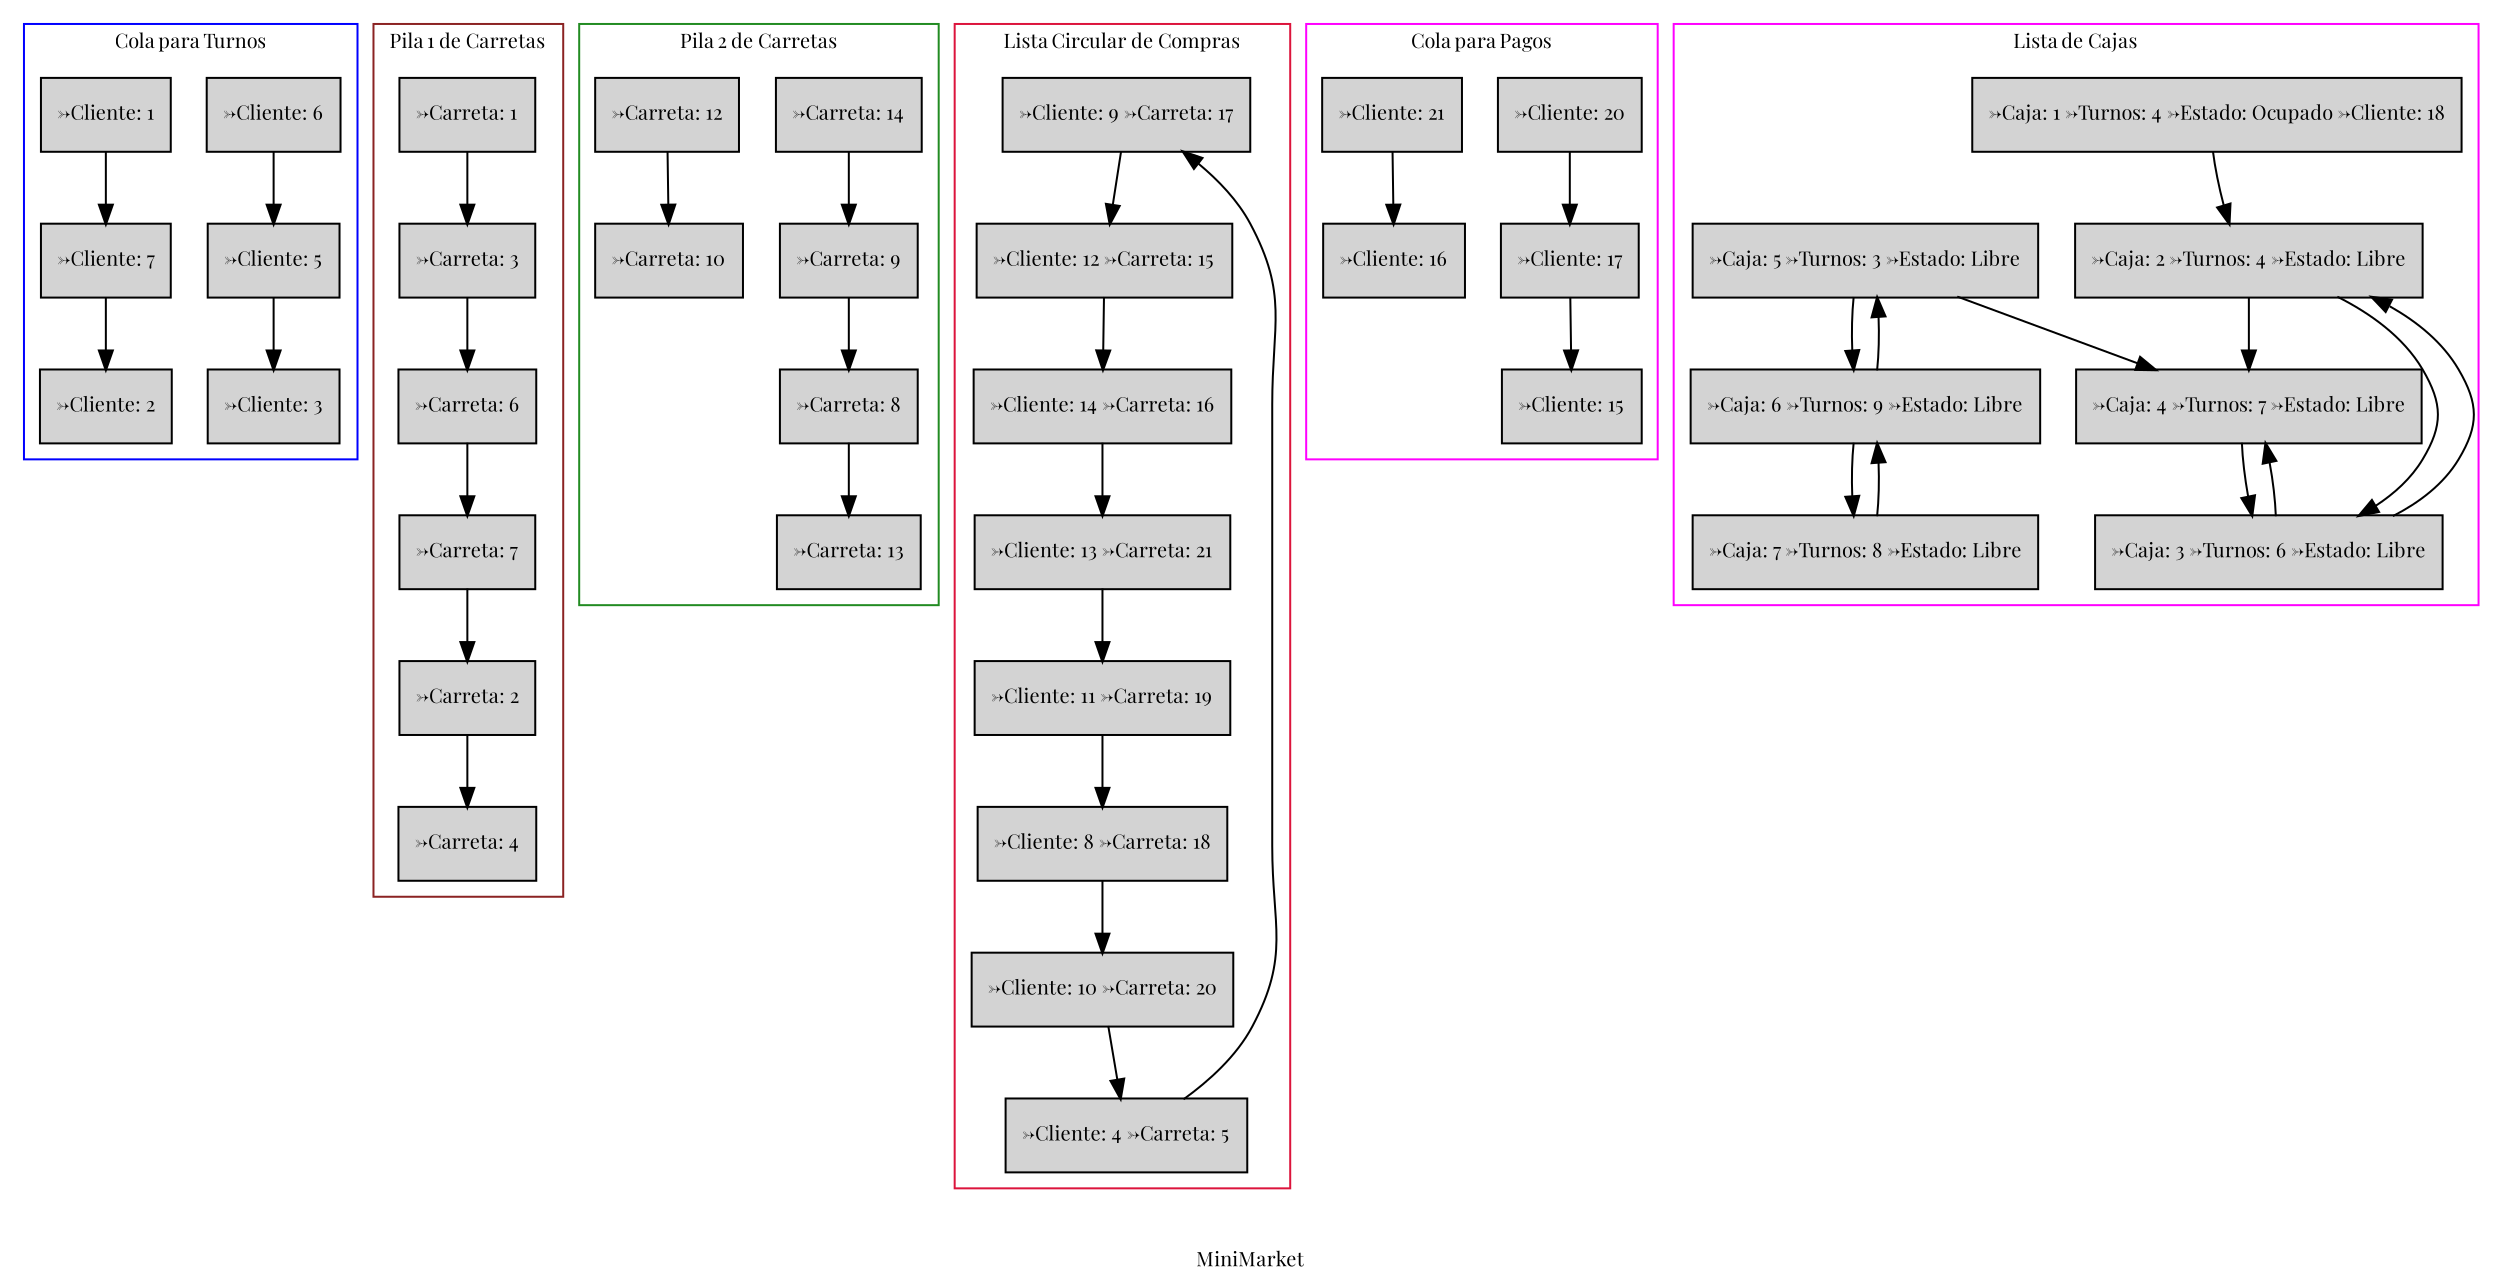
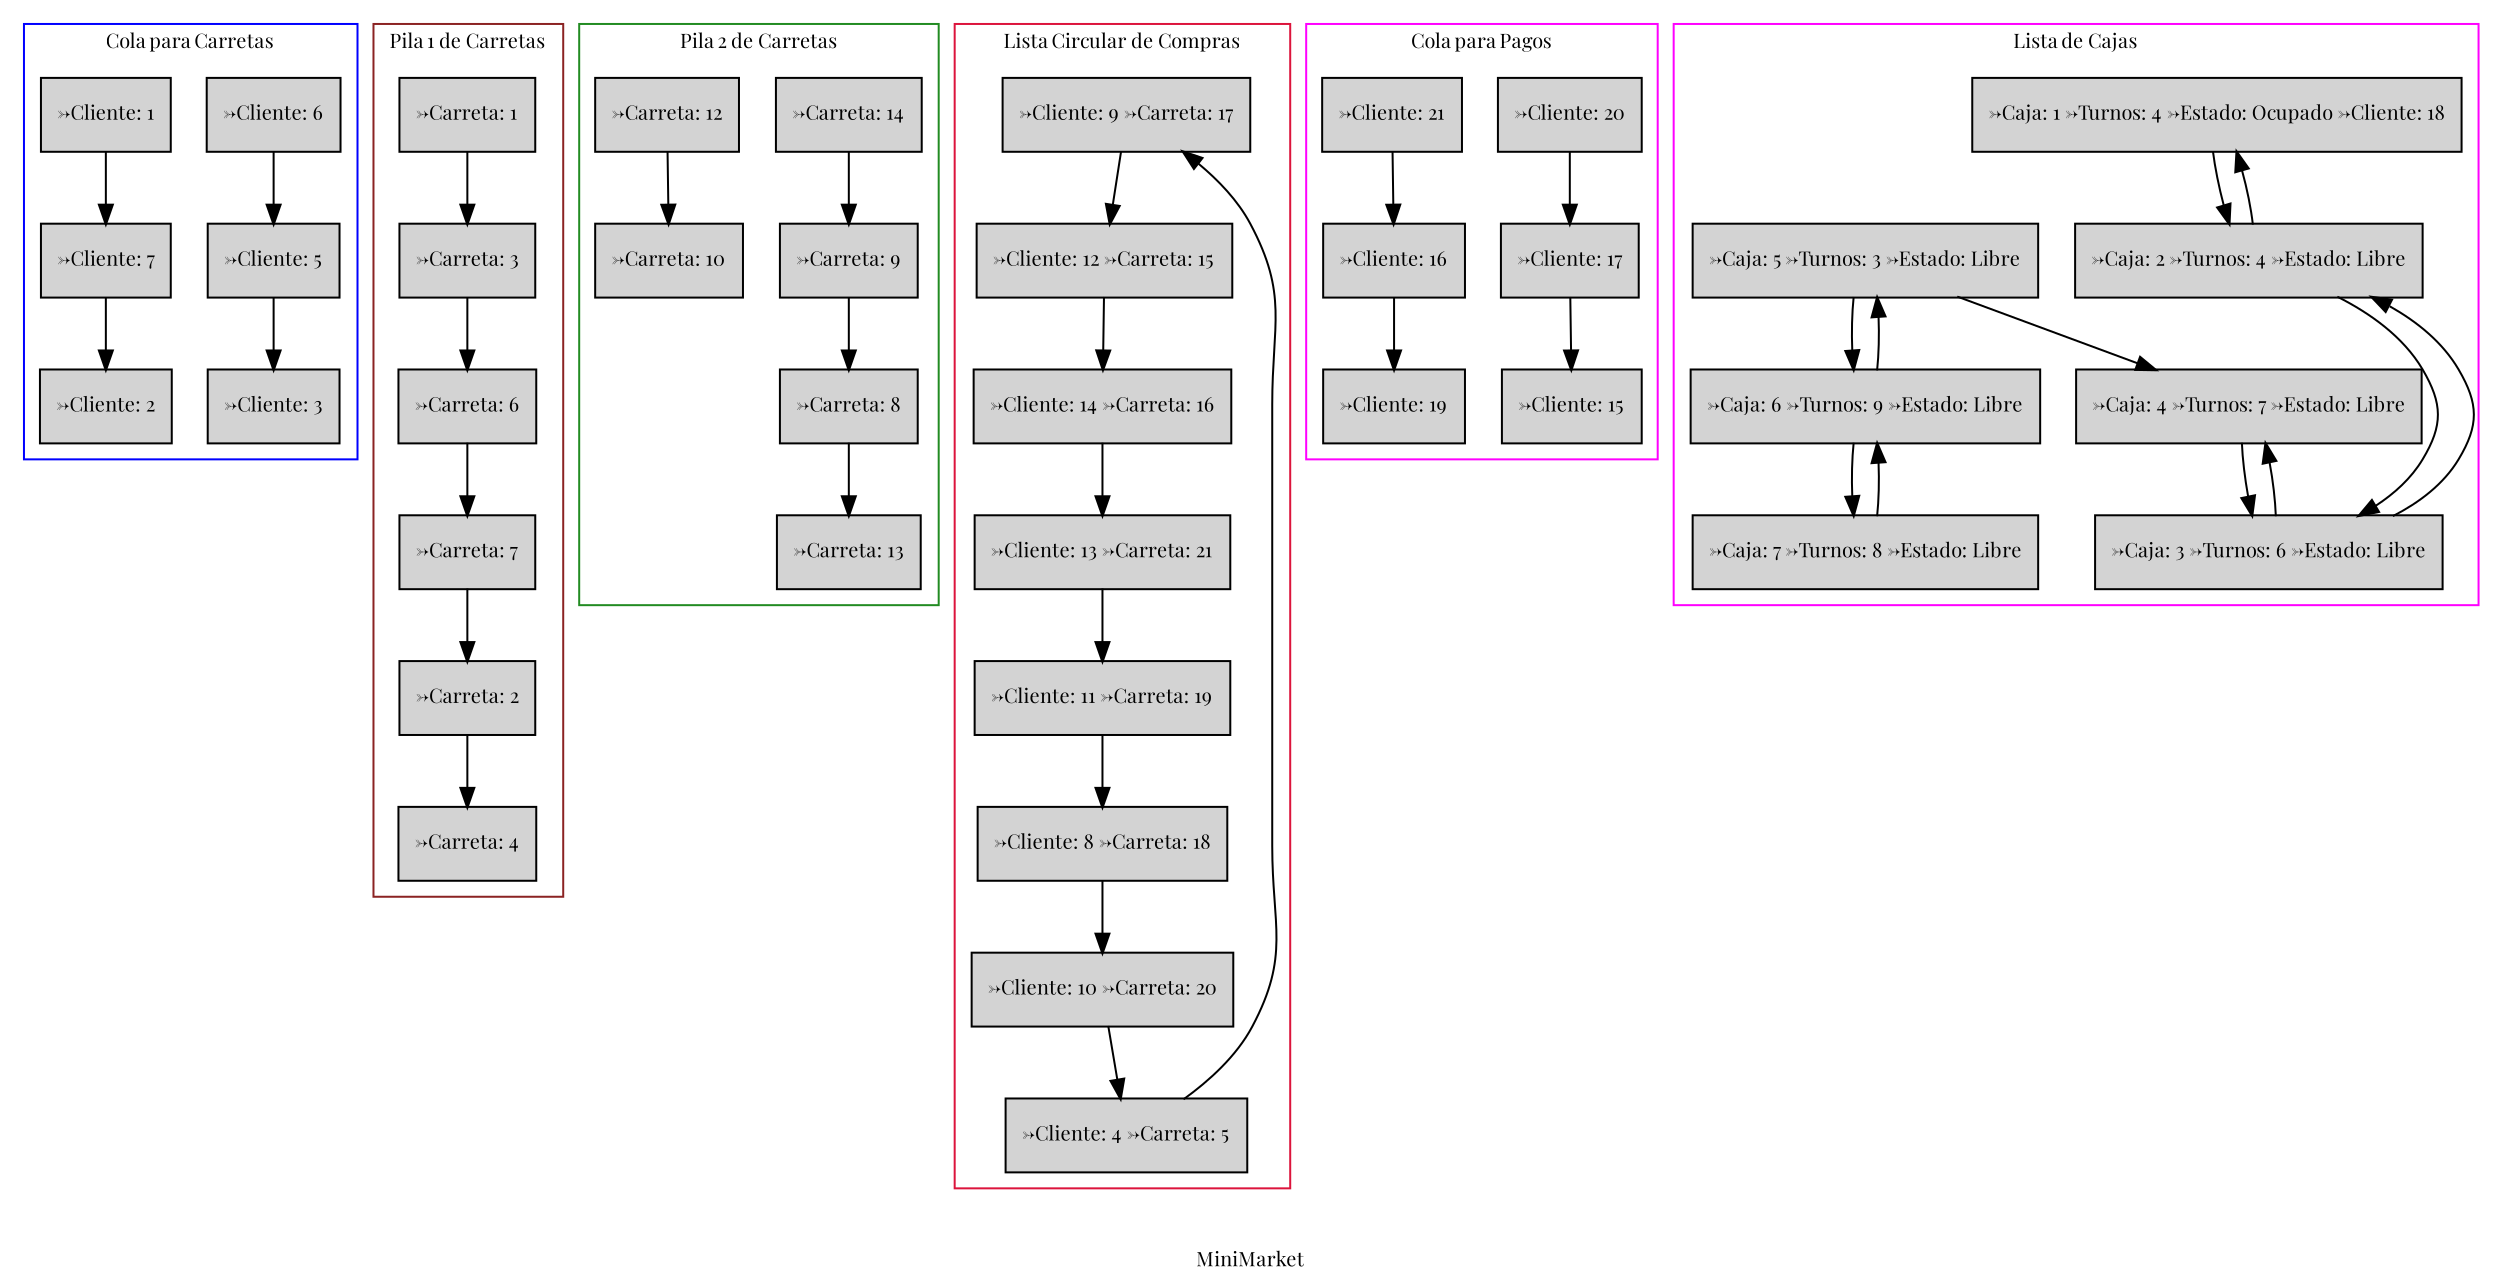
cluster "Cola para Turnos": label "Cola para Turnos" -> "Cola para Carretas"
edge "->Caja: 2 ->Turnos: 4 ->Estado: Libre" -> "->Caja: 4 ->Turnos: 7 ->Estado: Libre": now "->Caja: 2 ->Turnos: 4 ->Estado: Libre" -> "->Caja: 1 ->Turnos: 4 ->Estado: Ocupado ->Cliente: 18"
node "->Cliente: 19": added
